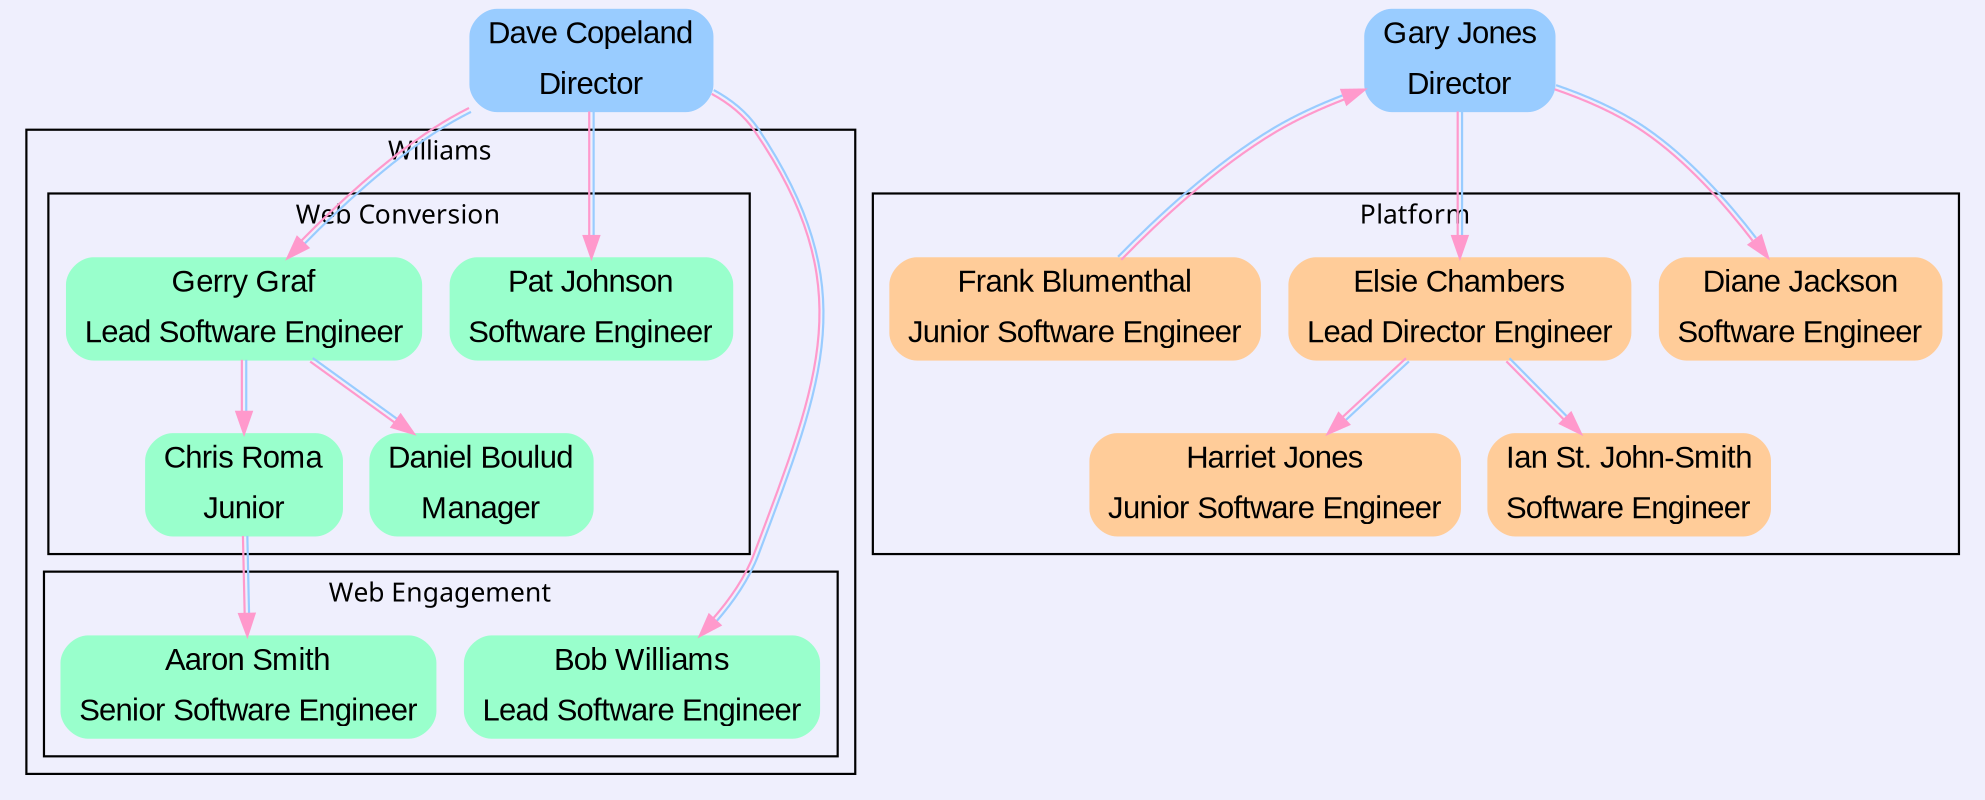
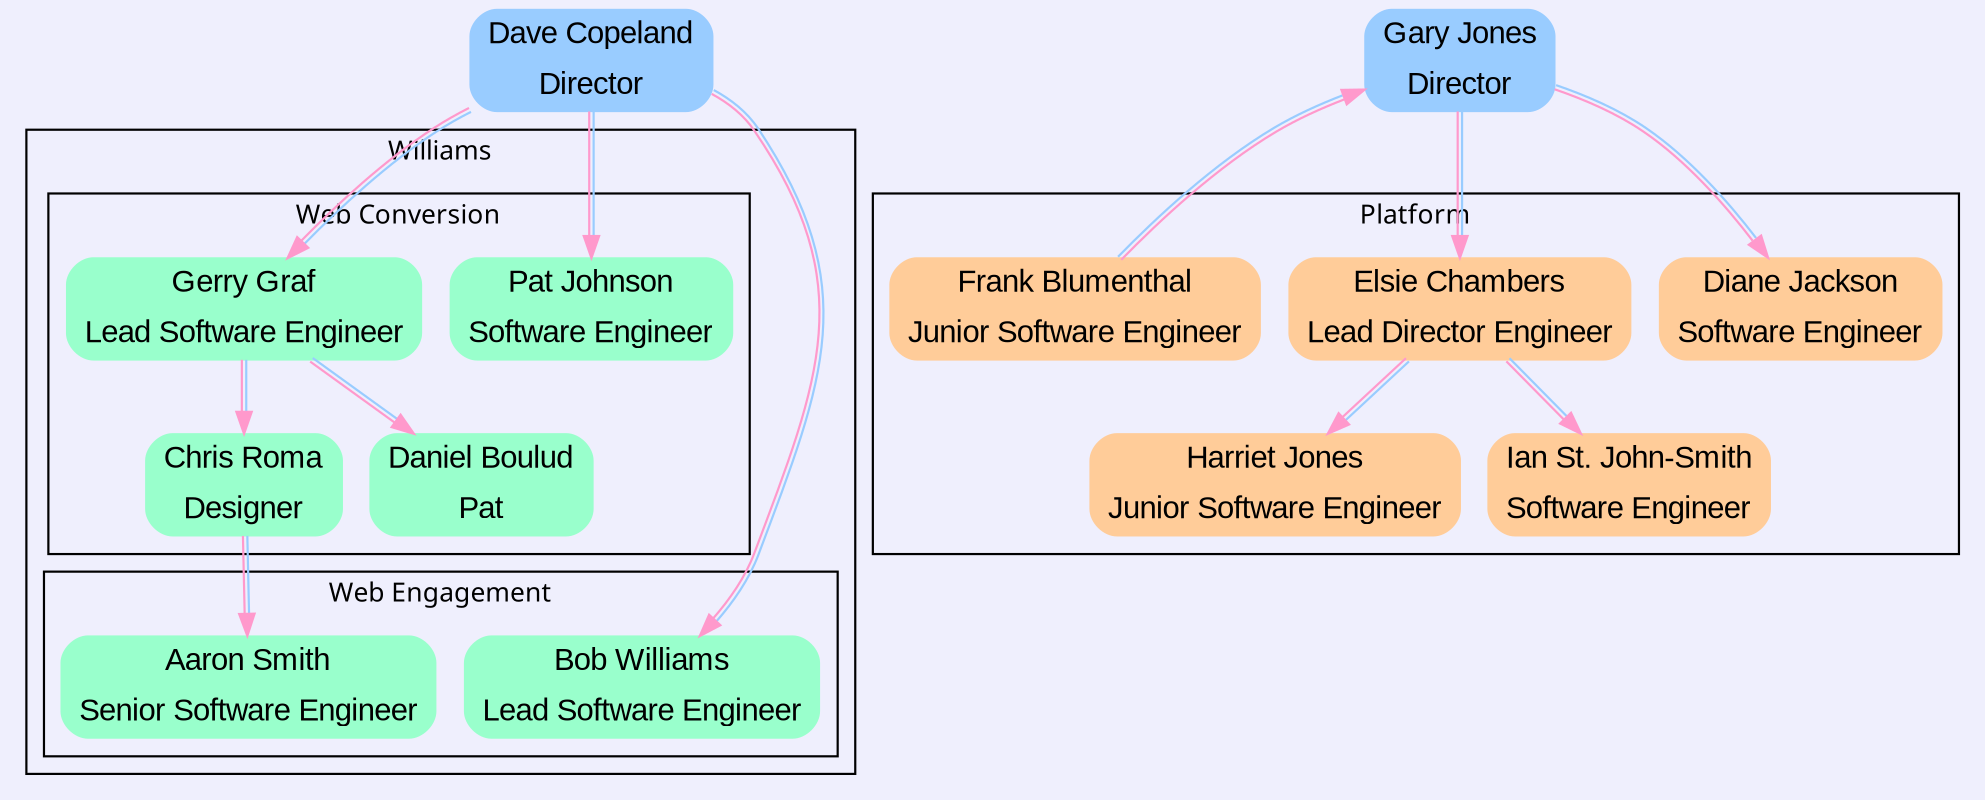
node "Chris Roma": text "Junior" -> "Designer"
node "Daniel Boulud": text "Manager" -> "Pat"
